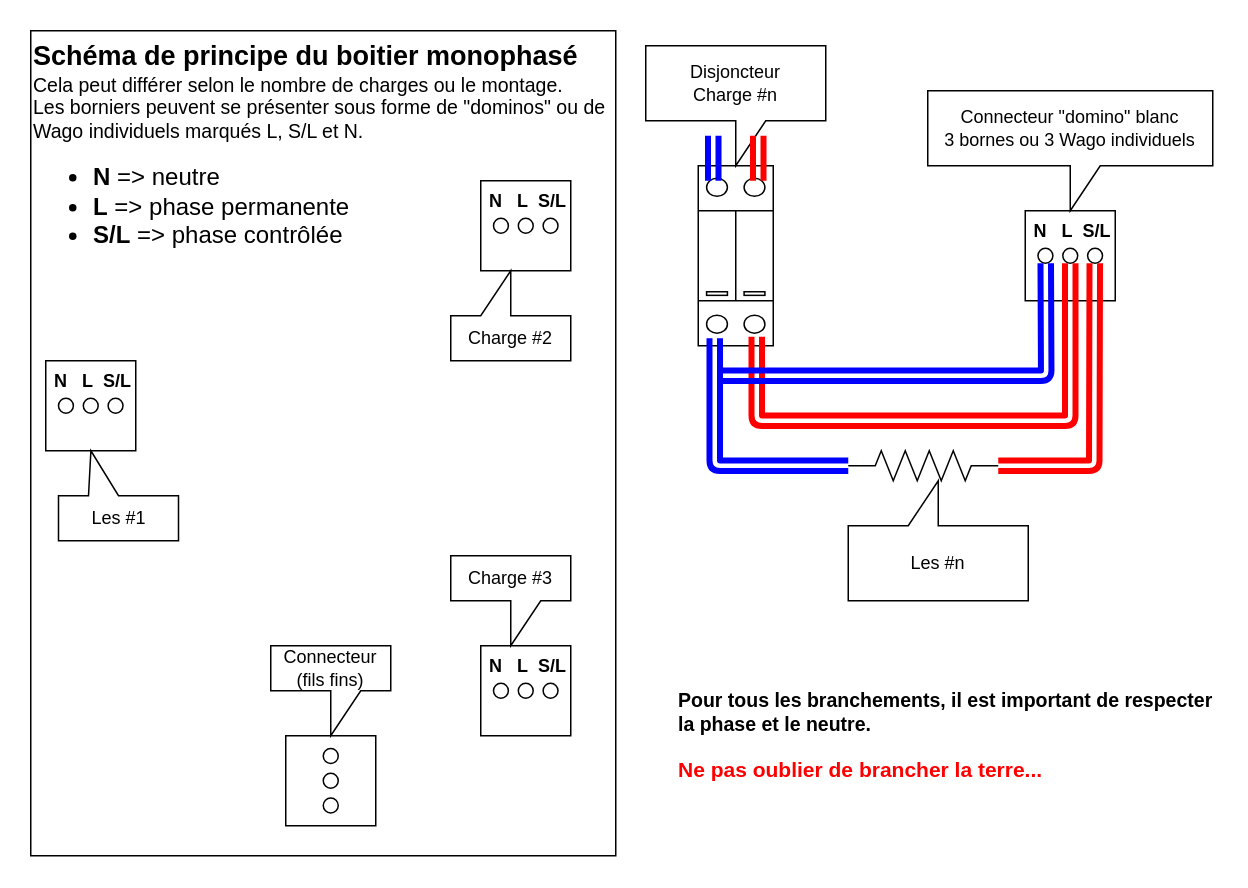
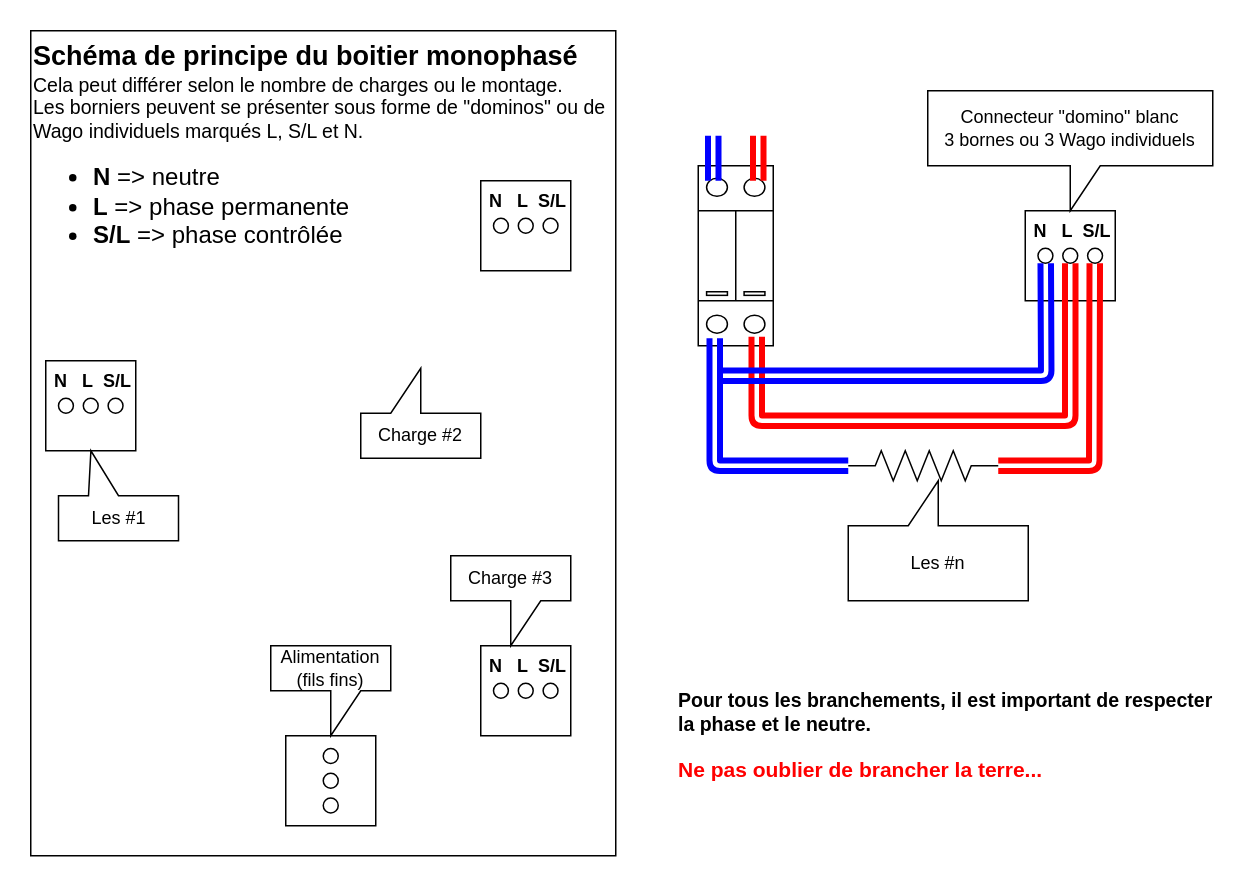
node "Disjoncteur Charge #n": removed
node "Charge #2": moved (511, 316) -> (421, 413)
node "Connecteur (fils fins)": label "Connecteur (fils fins)" -> "Alimentation (fils fins)"
